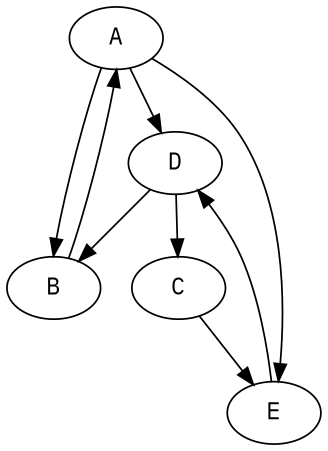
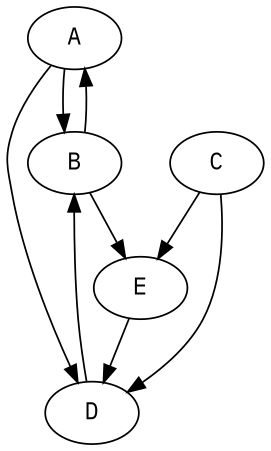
edge "A" -> "E": now "B" -> "E"
edge "D" -> "C": reversed
